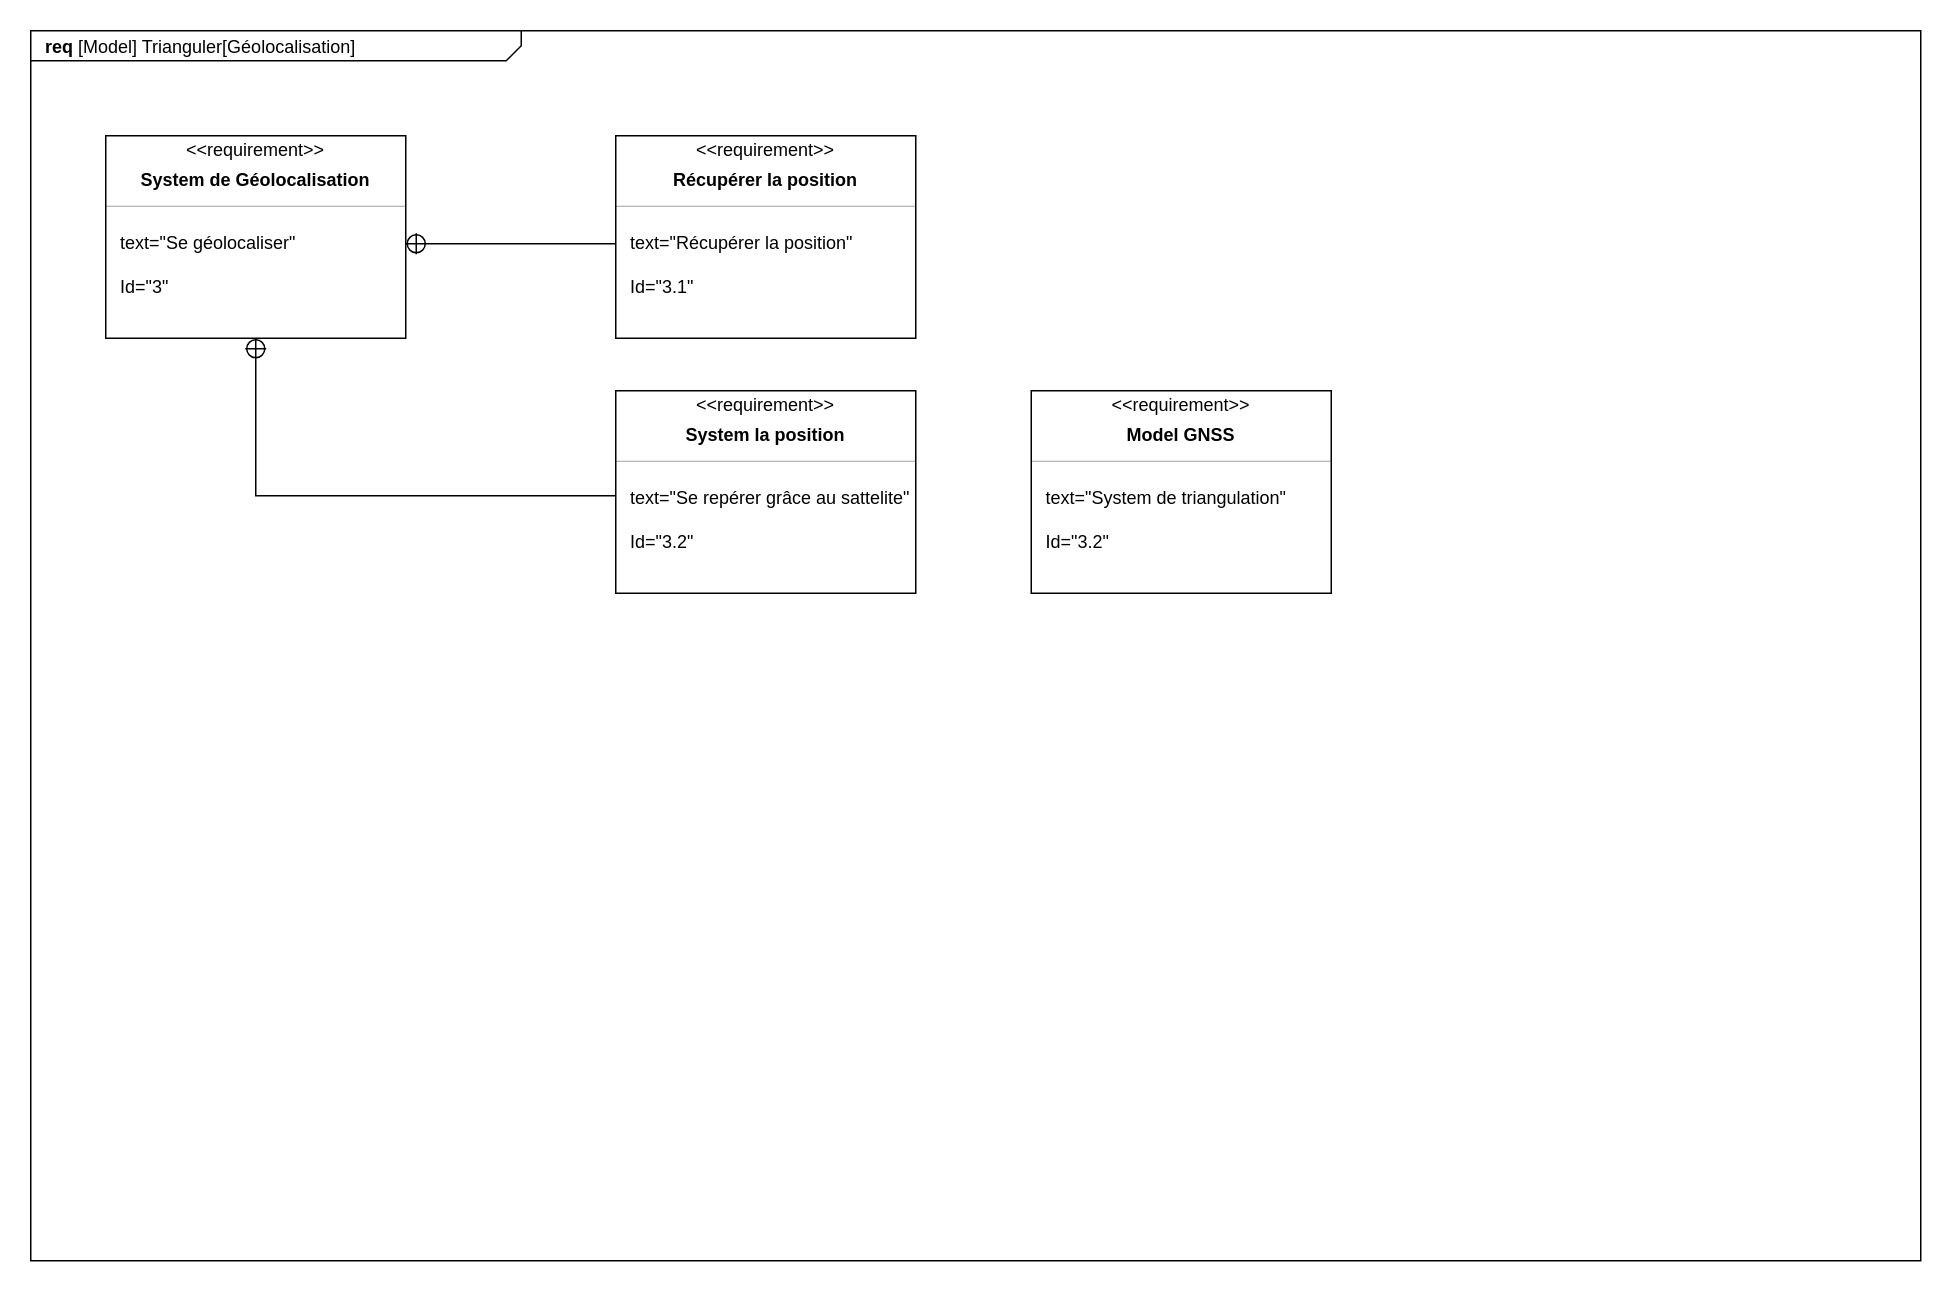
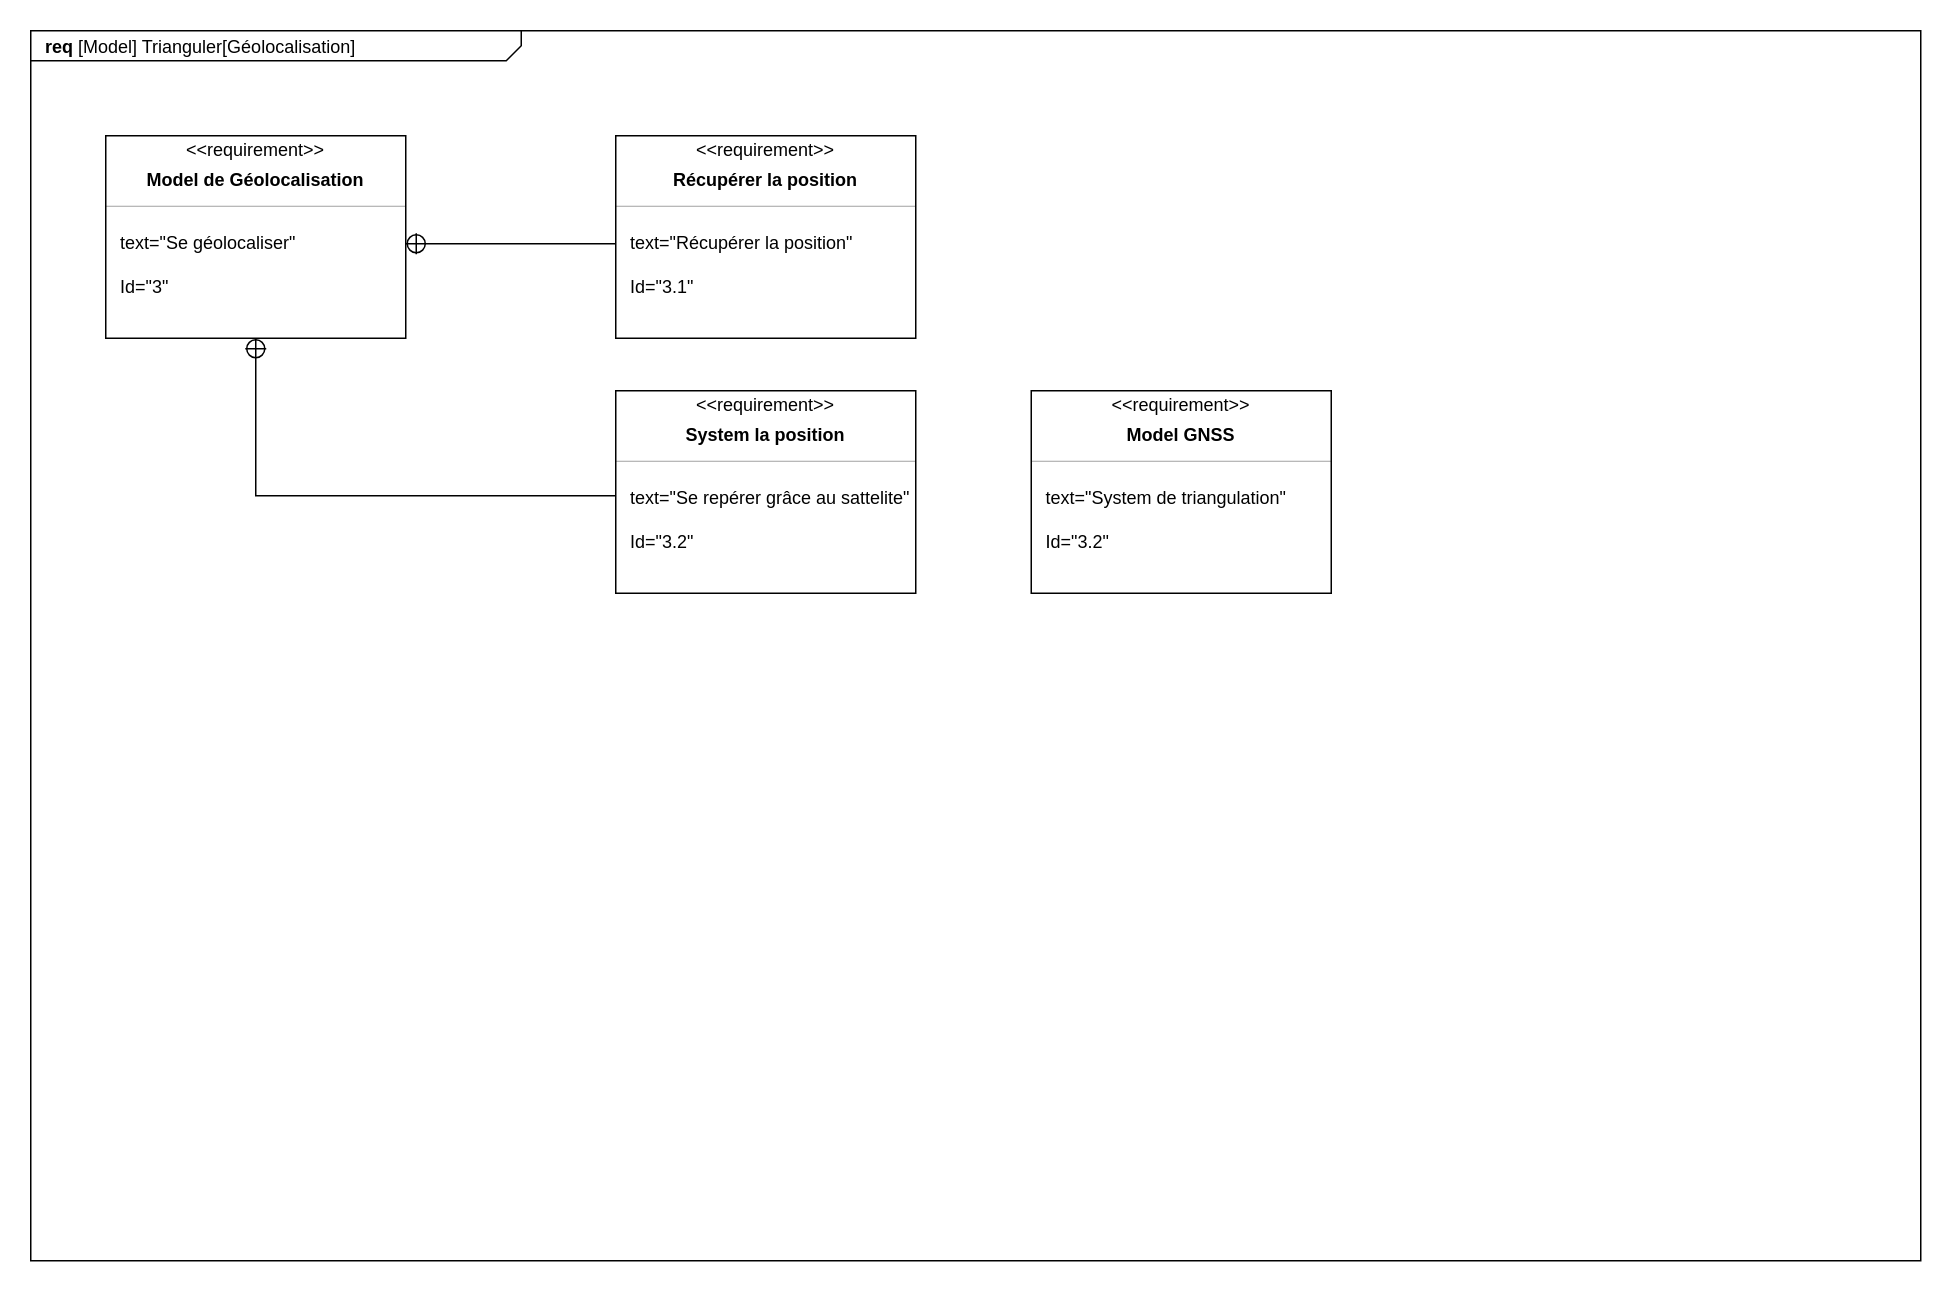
node "System de Géolocalisation": label "System de Géolocalisation" -> "Model de Géolocalisation"
